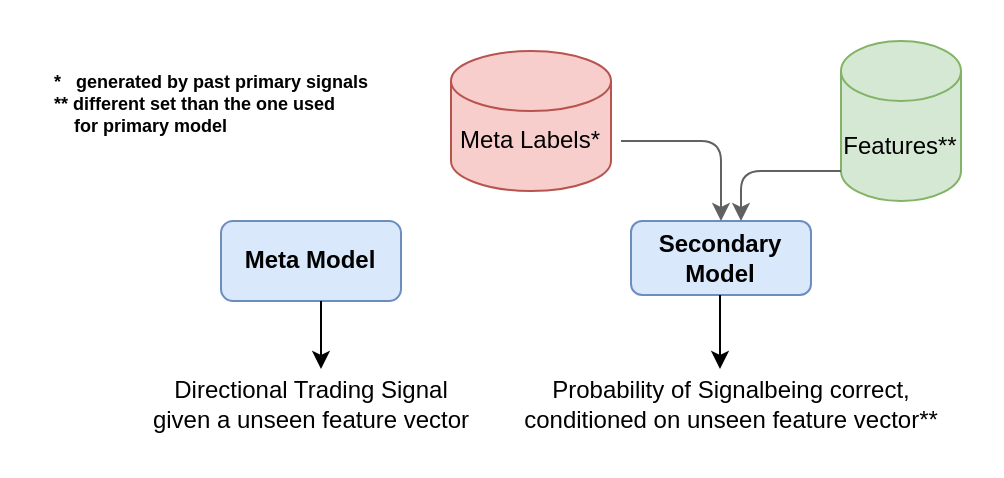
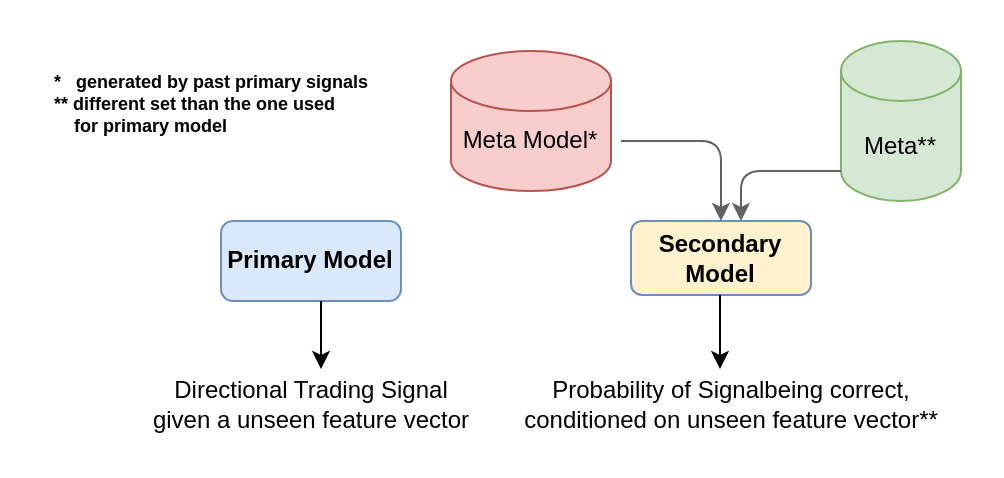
node "Meta Labels*": label "Meta Labels*" -> "Meta Model*"
node "Features**": label "Features**" -> "Meta**"
node "Secondary Model": fillcolor #dae8fc -> #fff2cc
node "Meta Model": label "Meta Model" -> "Primary Model"
